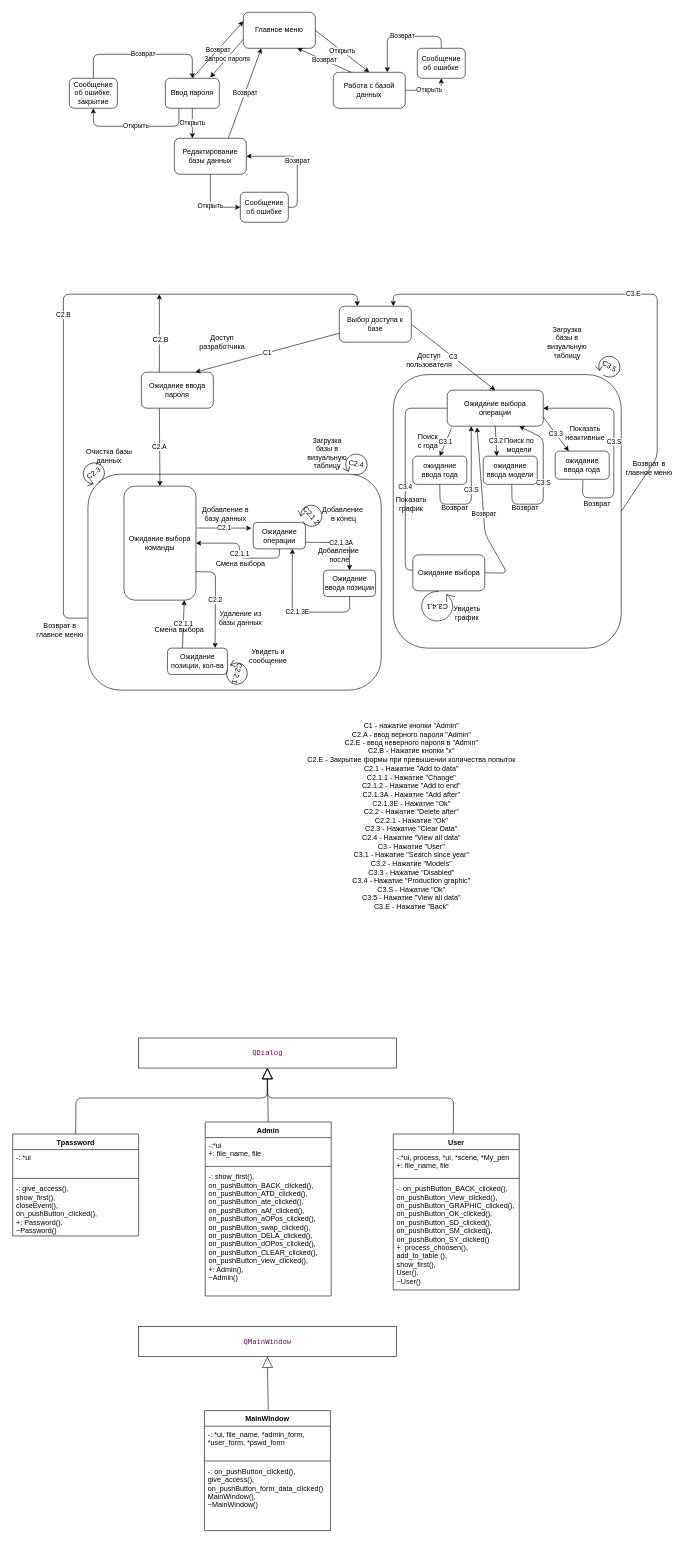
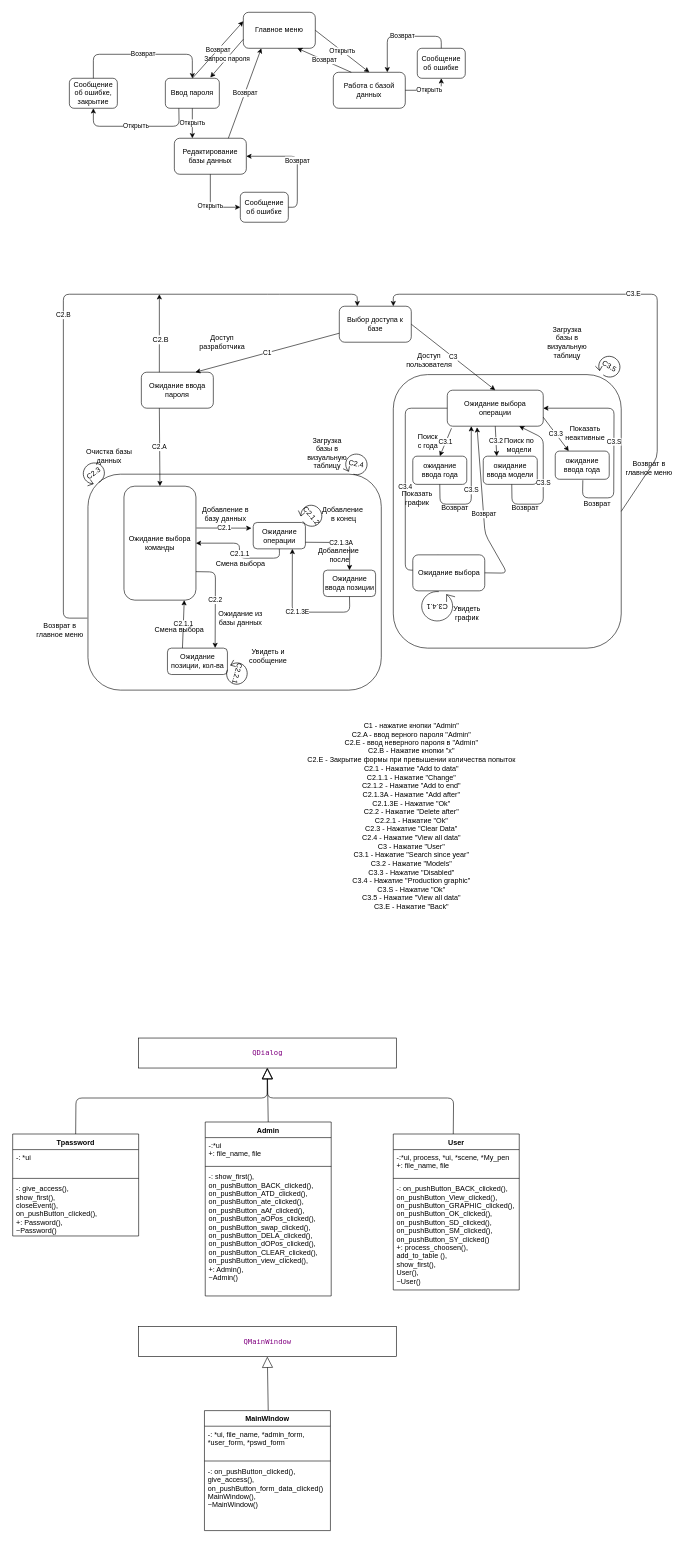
node "Показать график": moved (411, 504) -> (417, 498)
node "Удаление из базы данных": label "Удаление из базы данных" -> "Ожидание из базы данных"
